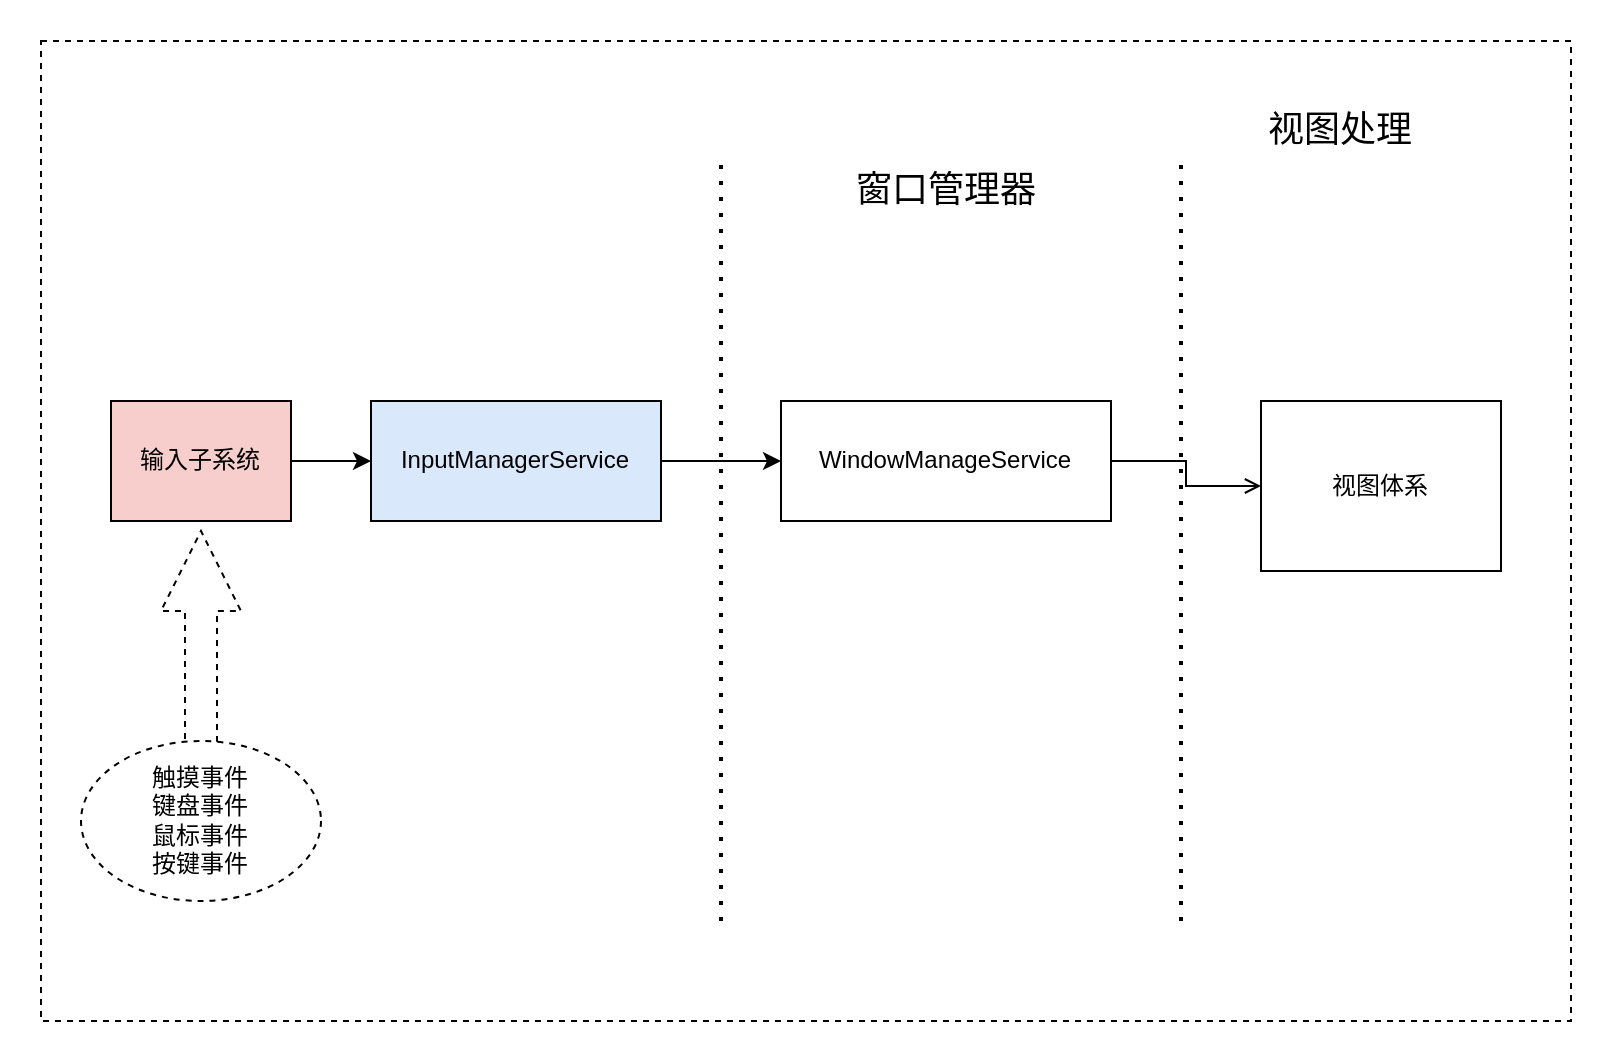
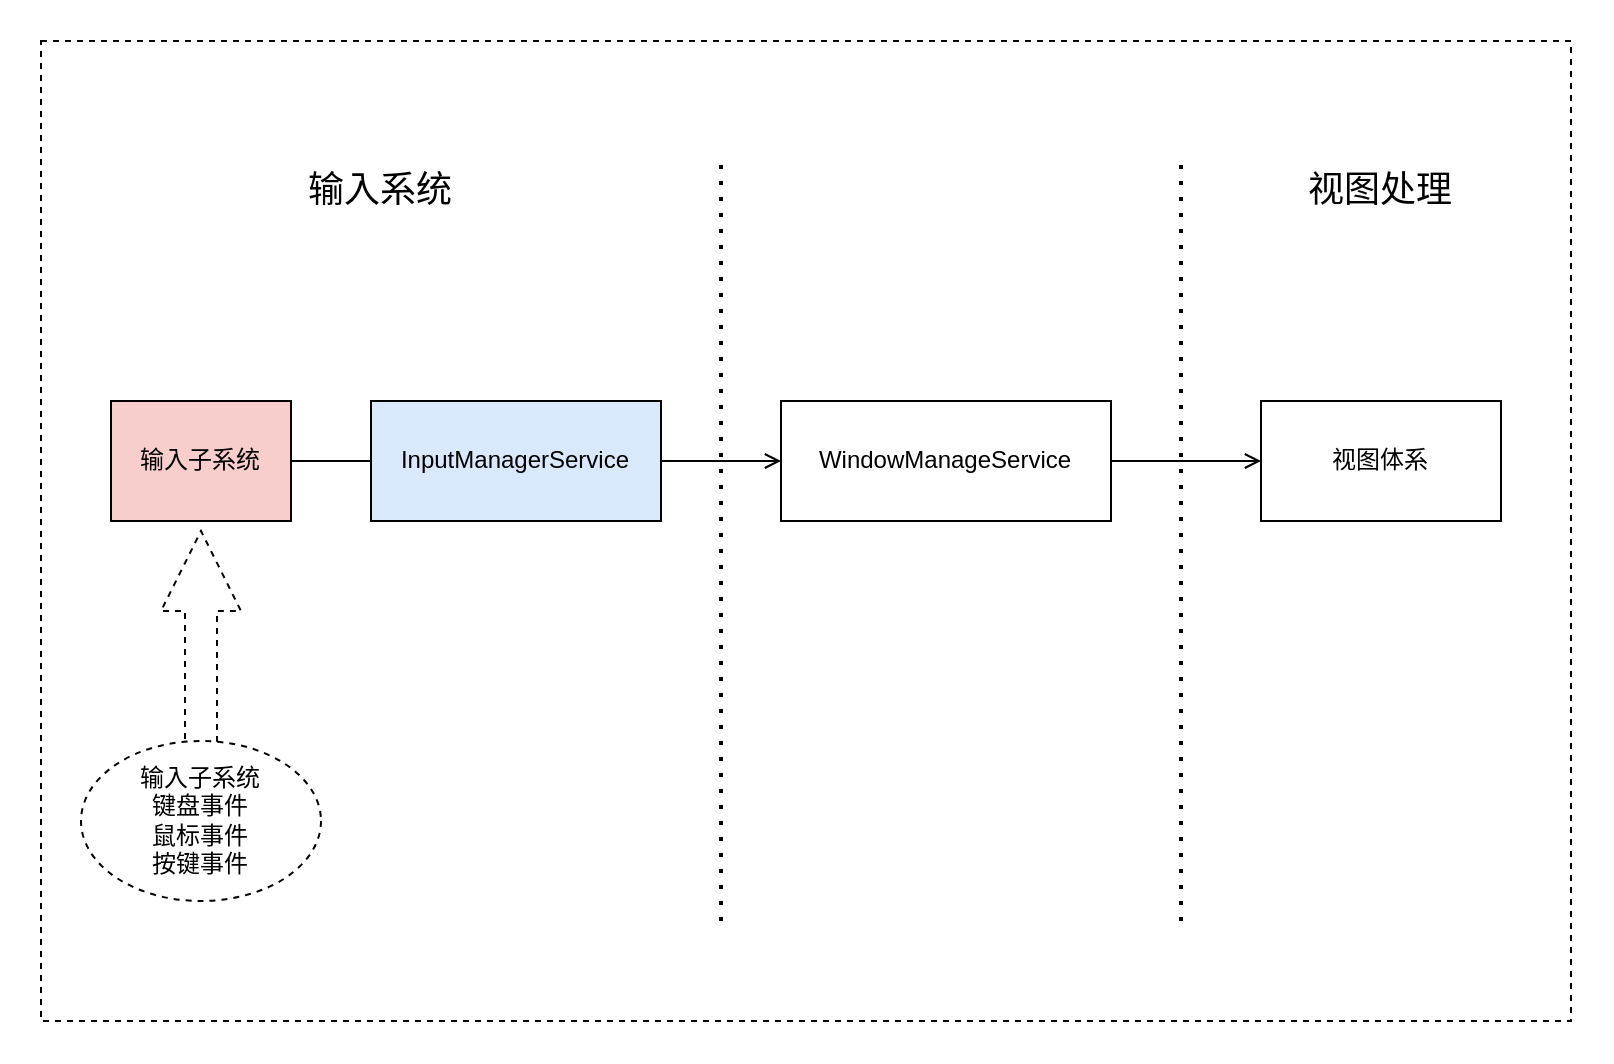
node "视图处理": moved (1341, 131) -> (1381, 191)
node "输入系统": added
node "窗口管理器": removed
edge "输入子系统" -> "InputManagerService": arrowhead classic -> none
edge "InputManagerService" -> "WindowManageService": arrowhead classic -> open
node "视图体系": size 240x170 -> 240x120
node "触摸事件 键盘事件 鼠标事件 按键事件": label "触摸事件 键盘事件 鼠标事件 按键事件" -> "输入子系统 键盘事件 鼠标事件 按键事件"
